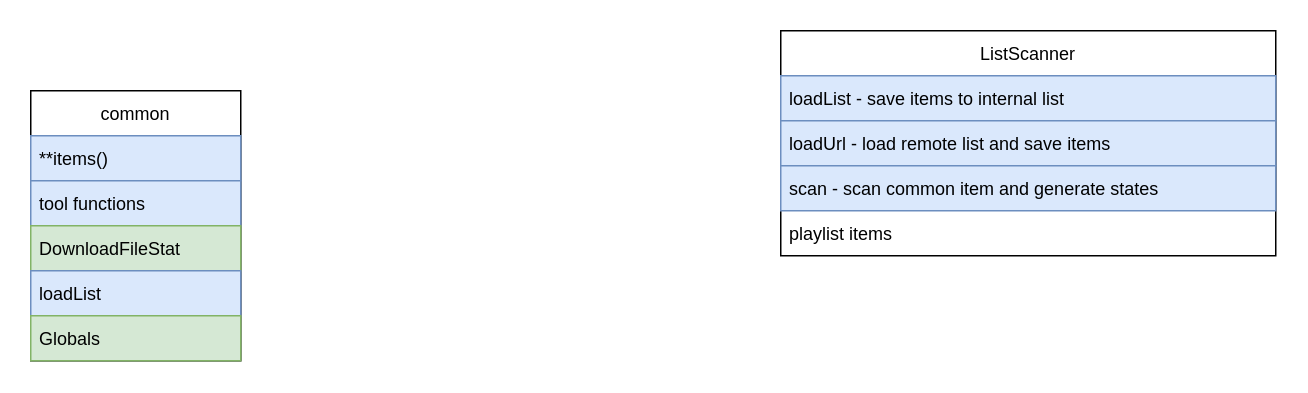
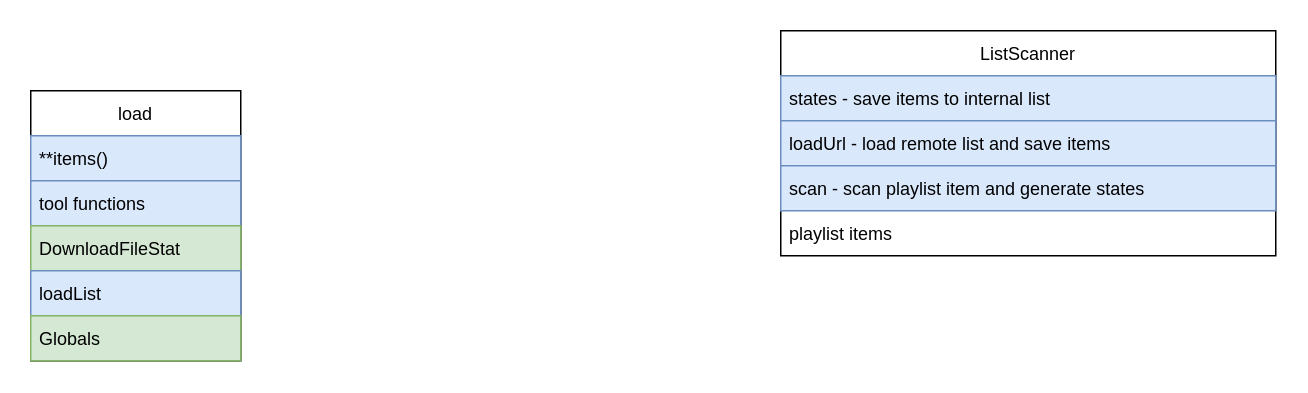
node "loadList - save items to internal list": label "loadList - save items to internal list" -> "states - save items to internal list"
node "common": label "common" -> "load"
node "scan - scan common item and generate states": label "scan - scan common item and generate states" -> "scan - scan playlist item and generate states"
